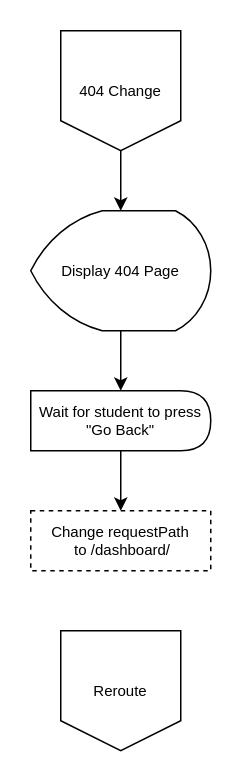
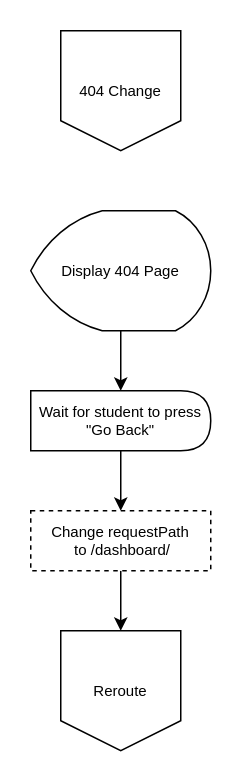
edge "404 Change" -> "Display 404 Page": removed
edge "Change requestPath to /dashboard/" -> "Reroute": added
